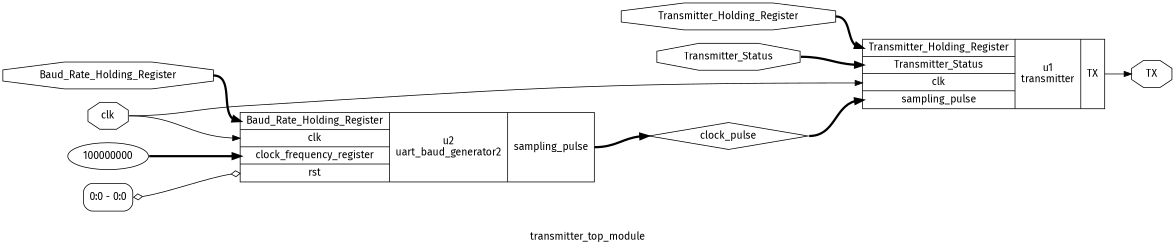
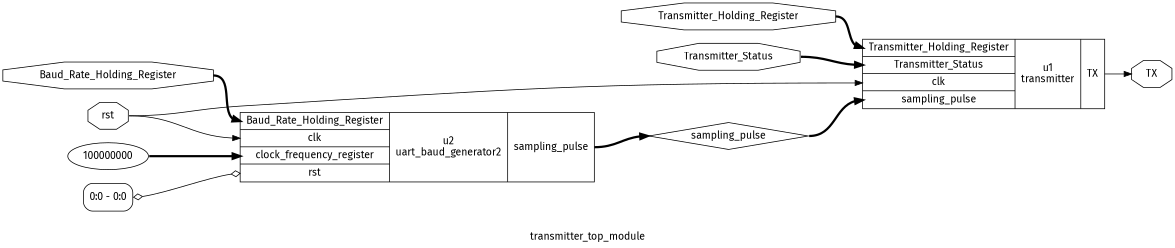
node "clk": label "clk" -> "rst"
node "clock_pulse": label "clock_pulse" -> "sampling_pulse"
